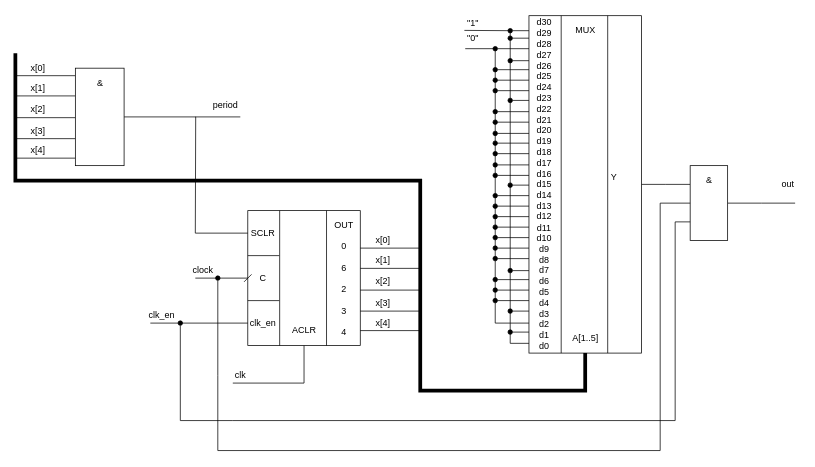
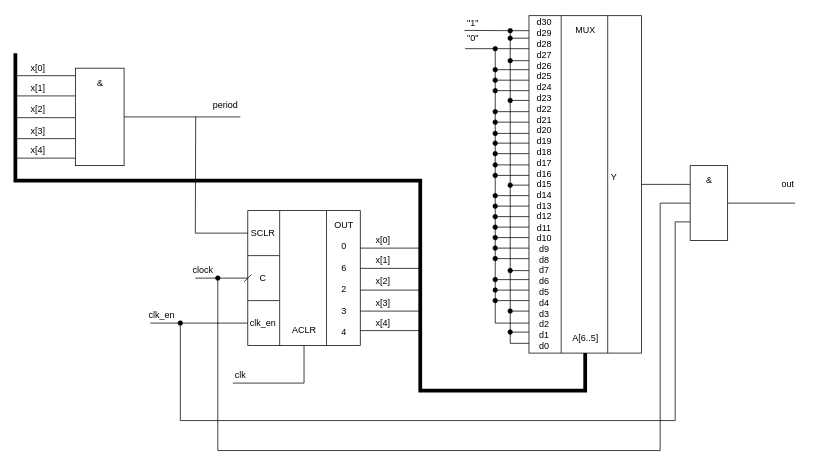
node "A[1..5]": label "A[1..5]" -> "A[6..5]"
